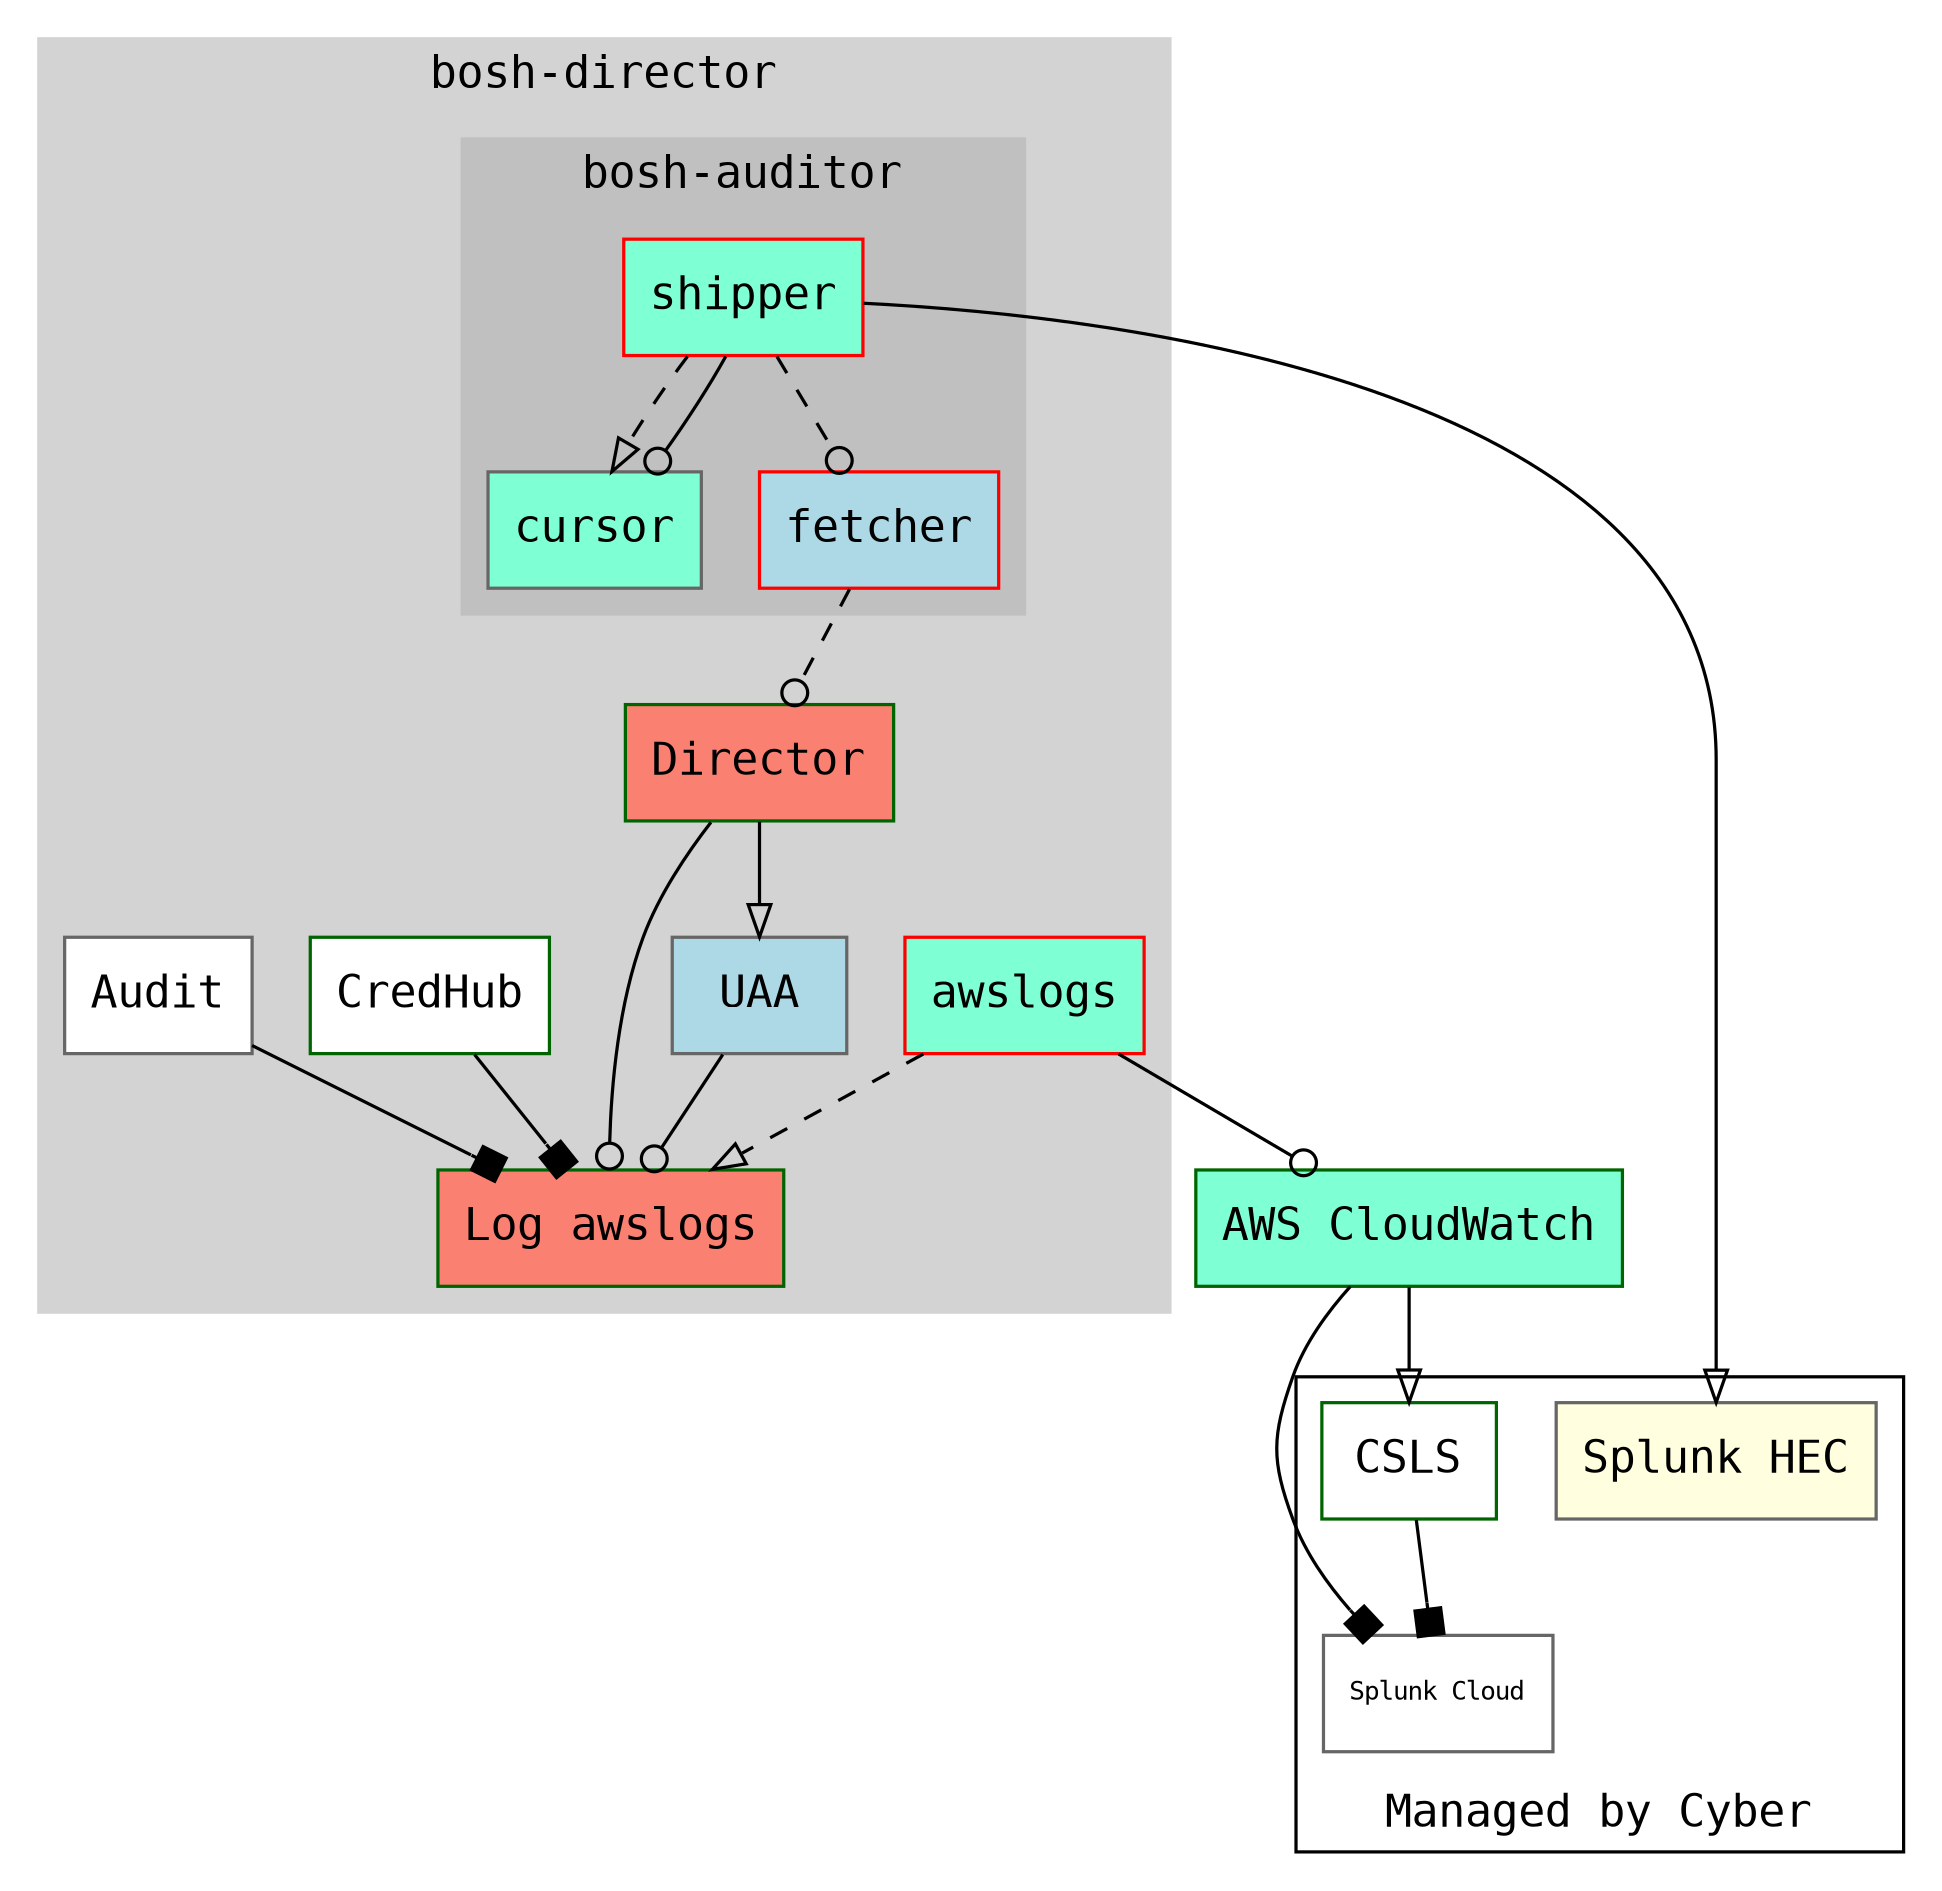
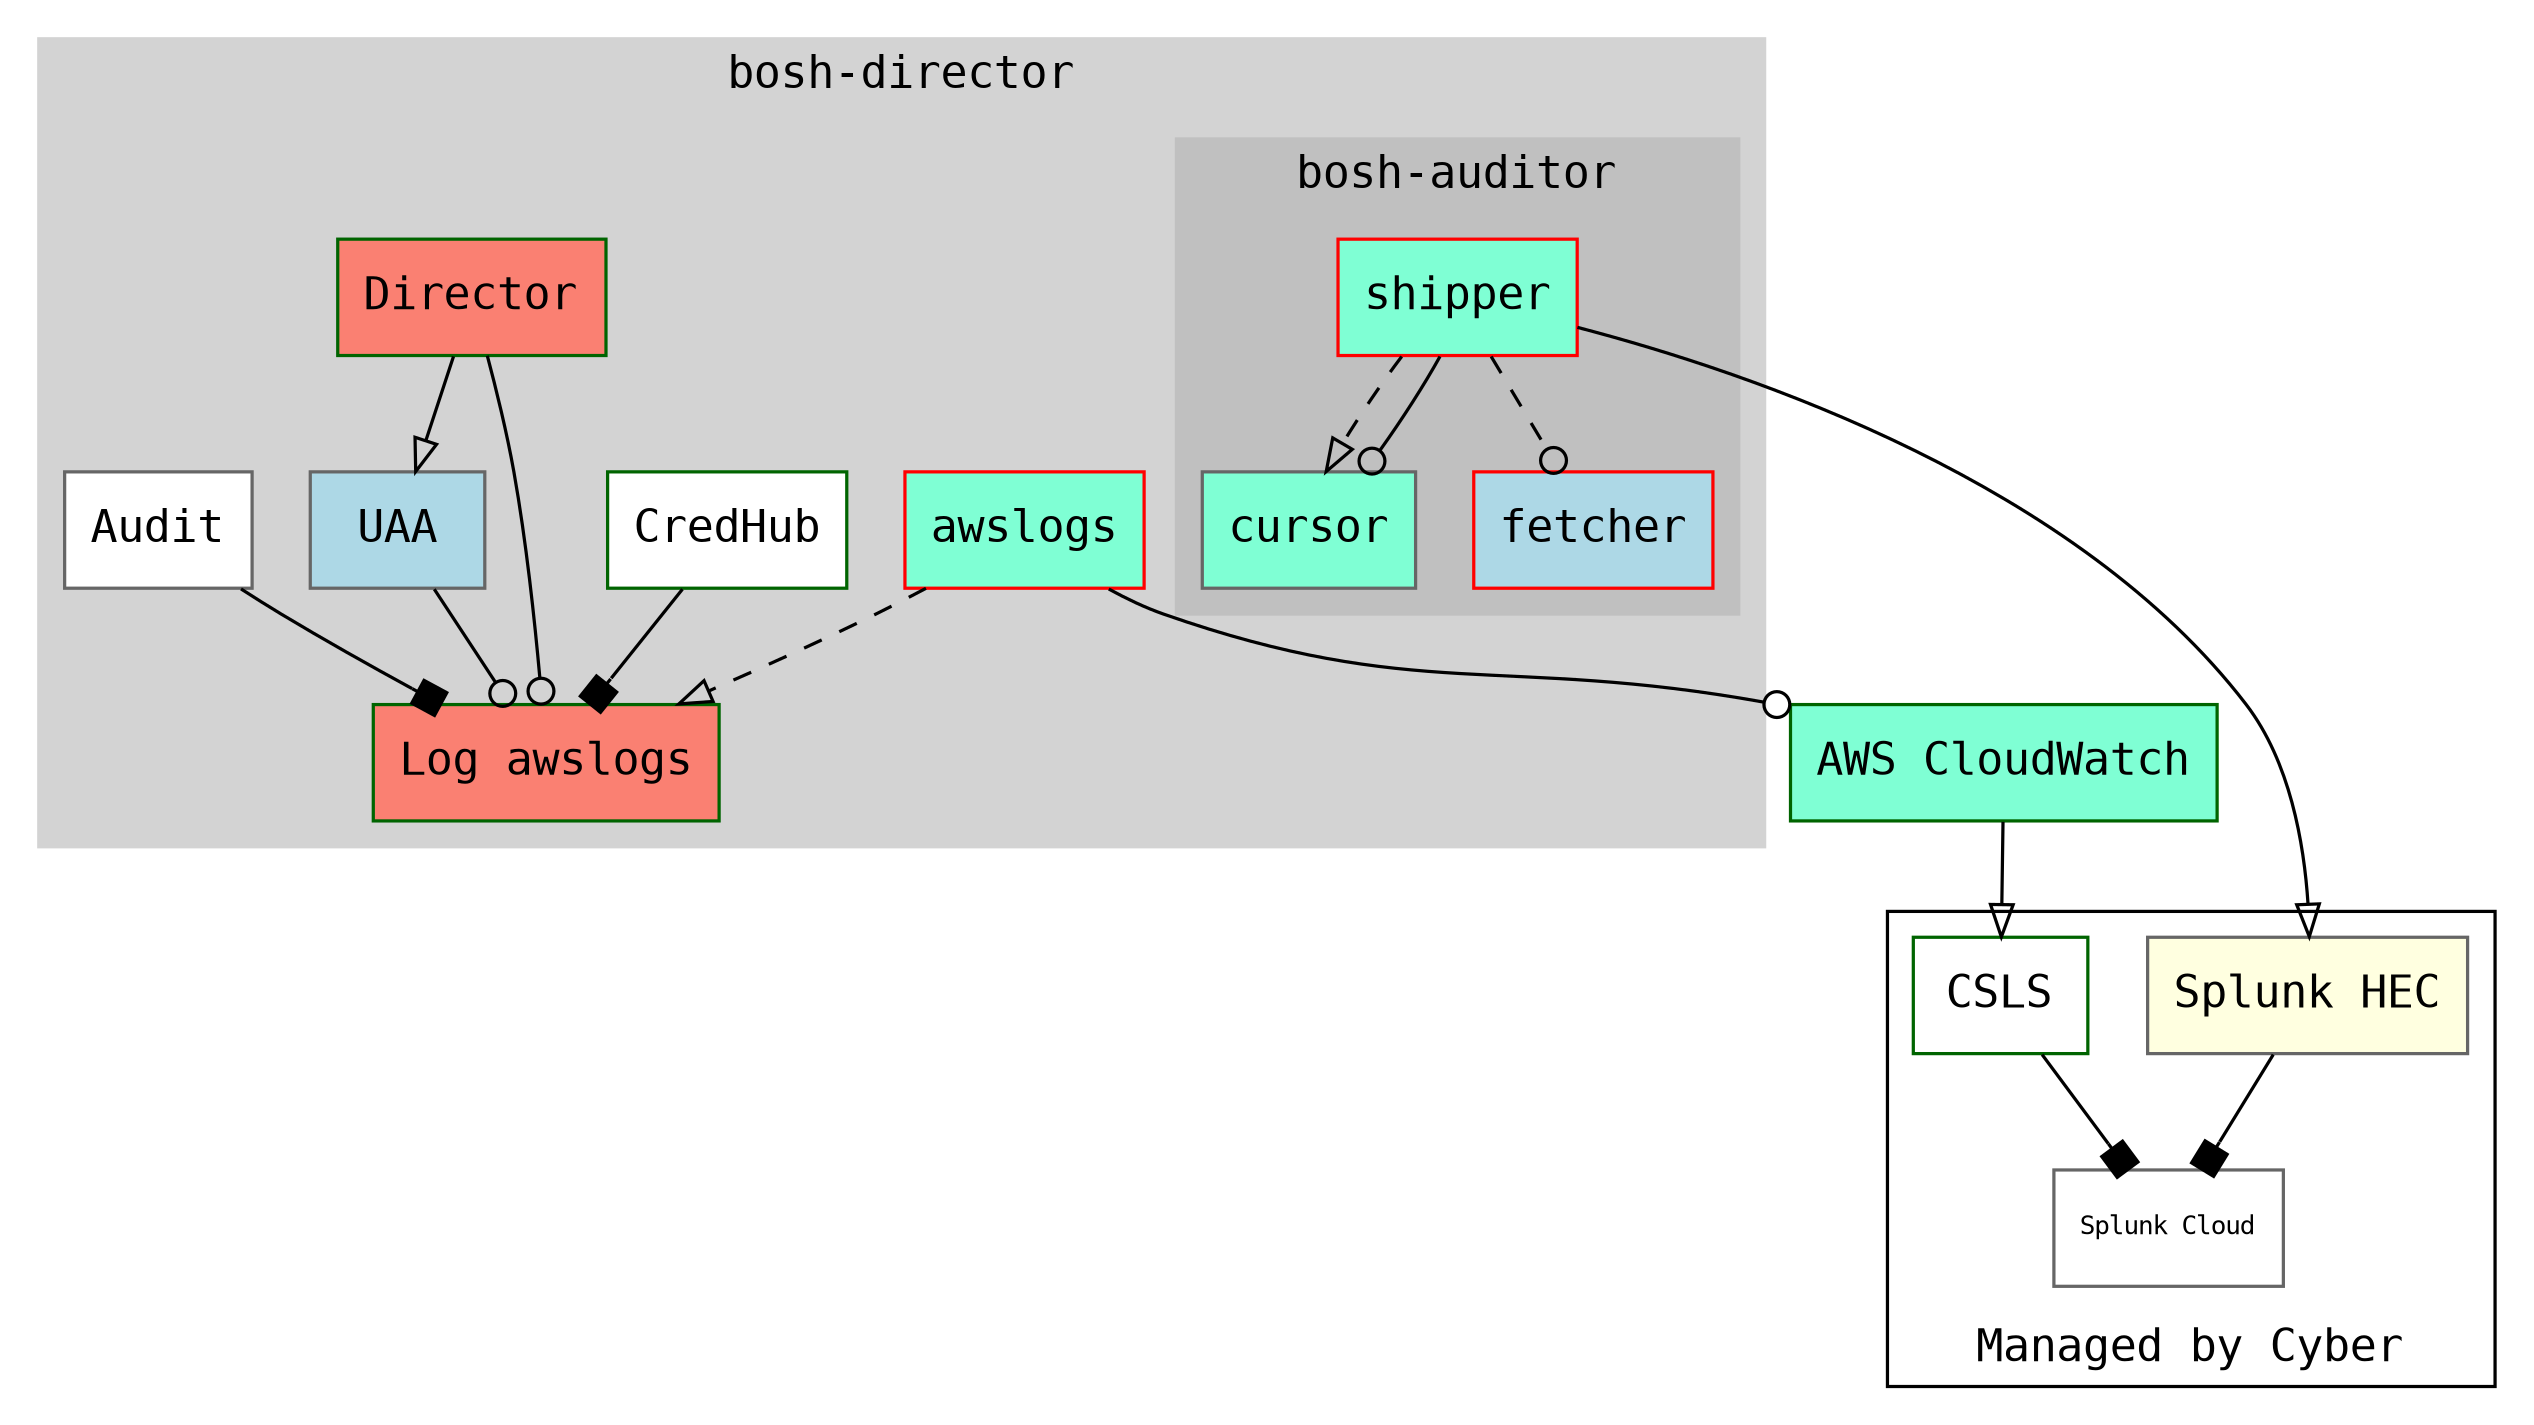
edge "fetcher" -> "Director": removed
edge "AWS CloudWatch" -> "Splunk Cloud": now "Splunk HEC" -> "Splunk Cloud"
